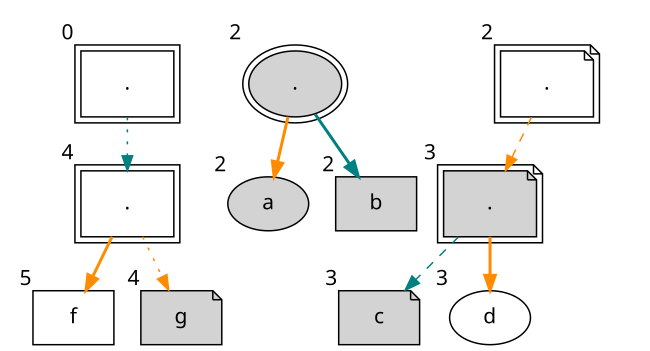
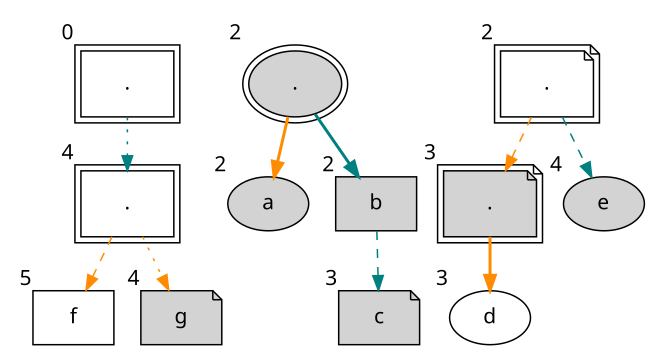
node "e 4": added
edge ". 4" -> "f 5": style bold -> dashed
edge ". 3" -> "c 3": now "b 2" -> "c 3"
